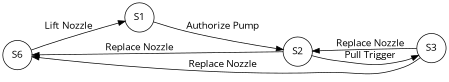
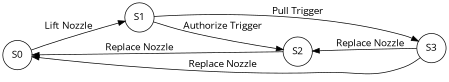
edge "S1" -> "S2": label "Authorize Pump" -> "Authorize Trigger"
node "S6": label "S6" -> "S0"
edge "S2" -> "S3": now "S1" -> "S3"
